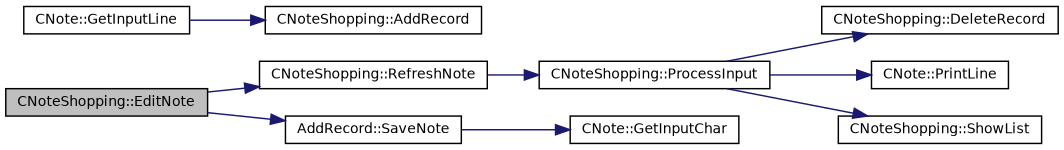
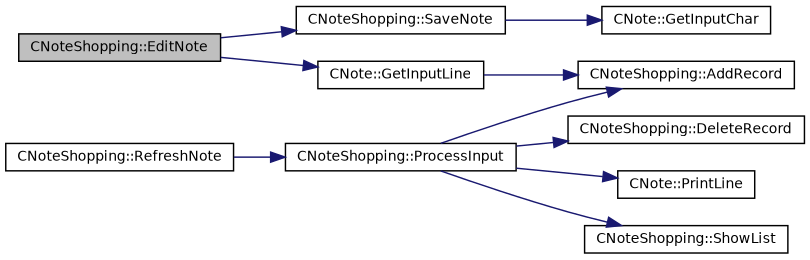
edge "CNoteShopping::EditNote" -> "CNoteShopping::RefreshNote": now "CNoteShopping::EditNote" -> "CNote::GetInputLine"
edge "CNoteShopping::ProcessInput" -> "CNoteShopping::AddRecord": added
node "AddRecord::SaveNote": label "AddRecord::SaveNote" -> "CNoteShopping::SaveNote"
